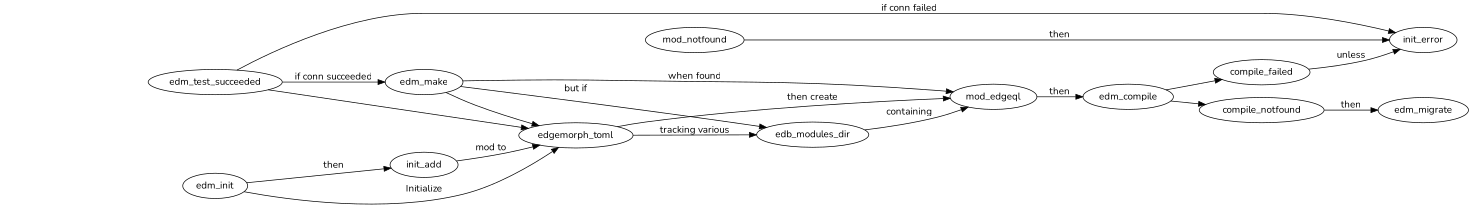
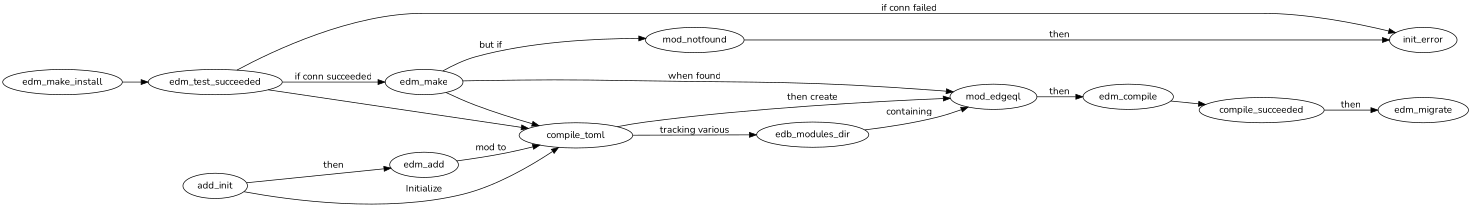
node "compile_failed": removed
node "edm_make_install": added
edge "edm_make" -> "edb_modules_dir": now "edm_make" -> "mod_notfound"
node "compile_notfound": label "compile_notfound" -> "compile_succeeded"
node "edgemorph_toml": label "edgemorph_toml" -> "compile_toml"
node "init_add": label "init_add" -> "edm_add"
node "edm_init": label "edm_init" -> "add_init"
